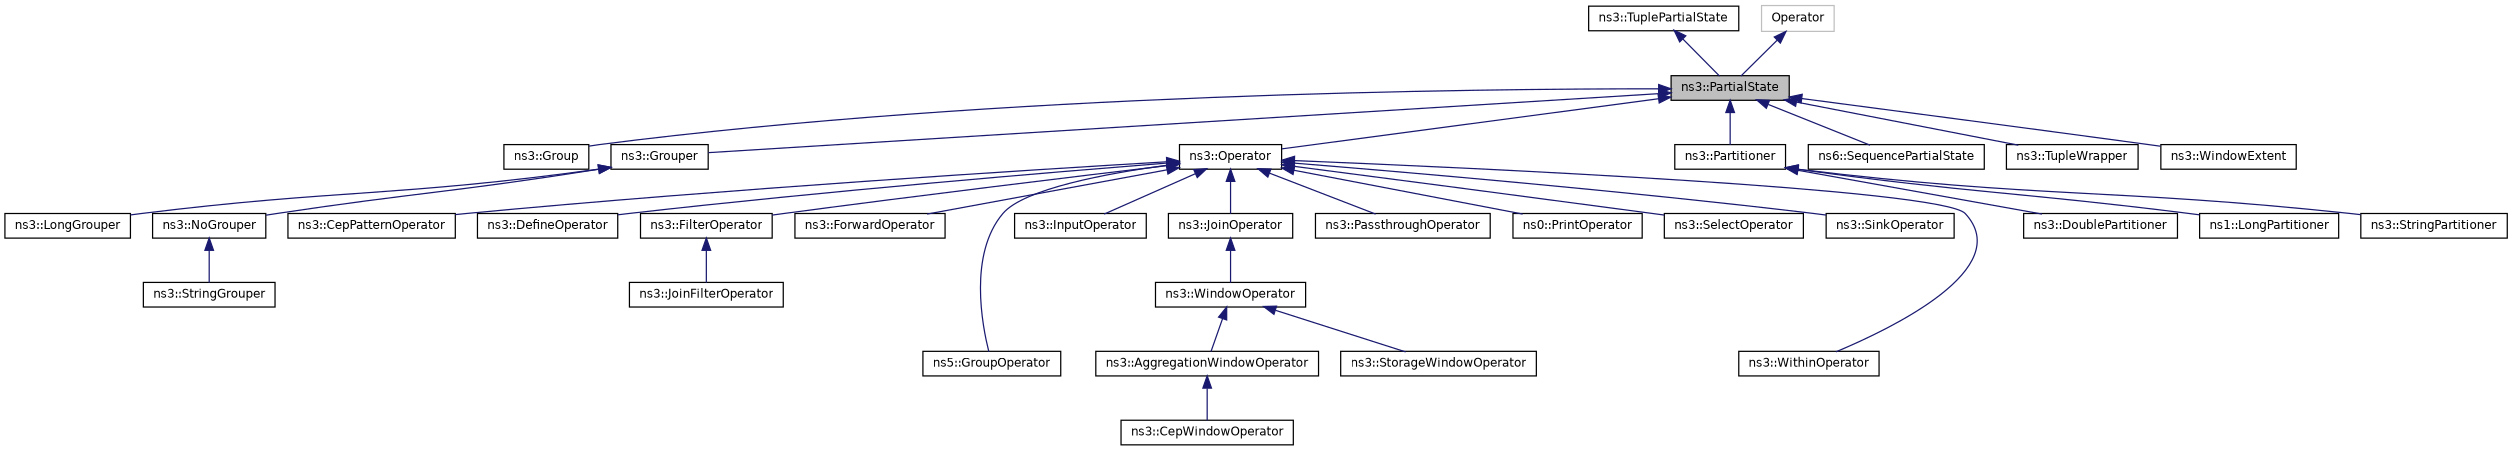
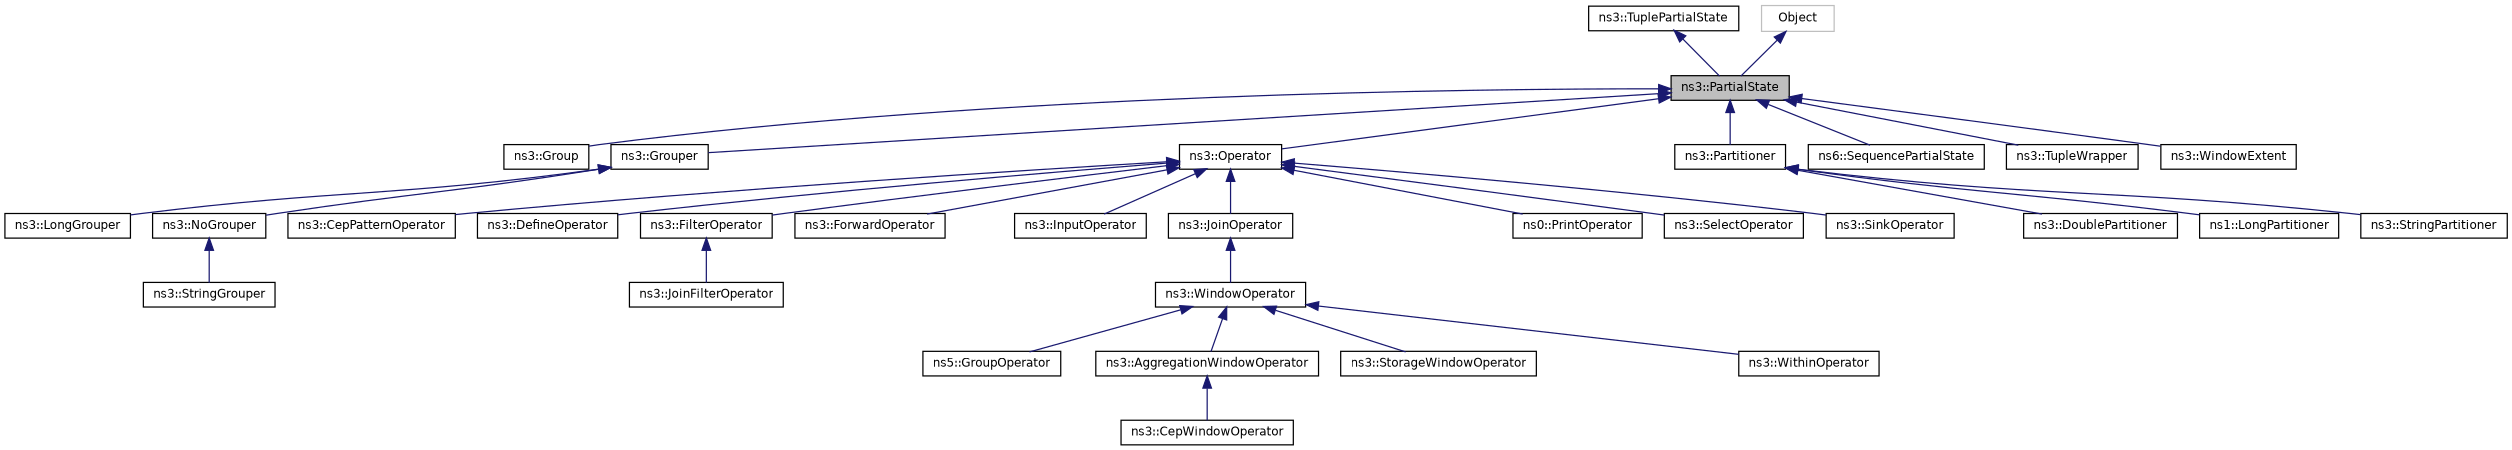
node "Operator": label "Operator" -> "Object"
edge "ns3::WithinOperator" -> "ns3::Operator": now "ns3::WithinOperator" -> "ns3::WindowOperator"
edge "ns5::GroupOperator" -> "ns3::Operator": now "ns5::GroupOperator" -> "ns3::WindowOperator"
node "ns3::PassthroughOperator": removed
